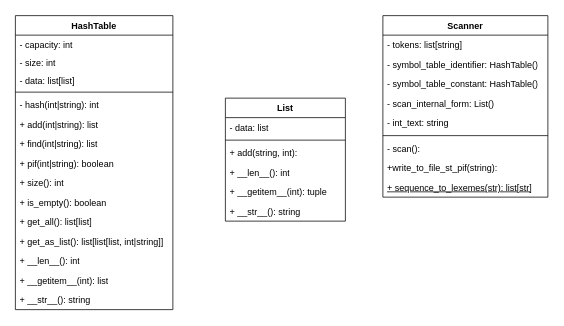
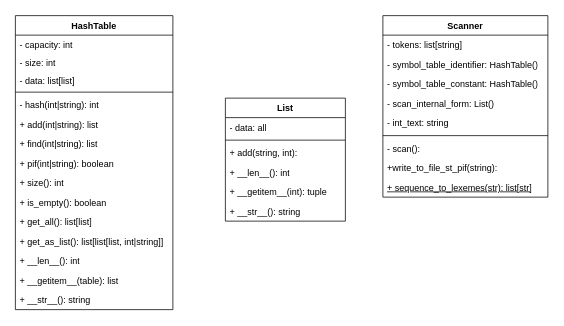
node "- data: list": label "- data: list" -> "- data: all"
node "+ __getitem__(int): list": label "+ __getitem__(int): list" -> "+ __getitem__(table): list"
